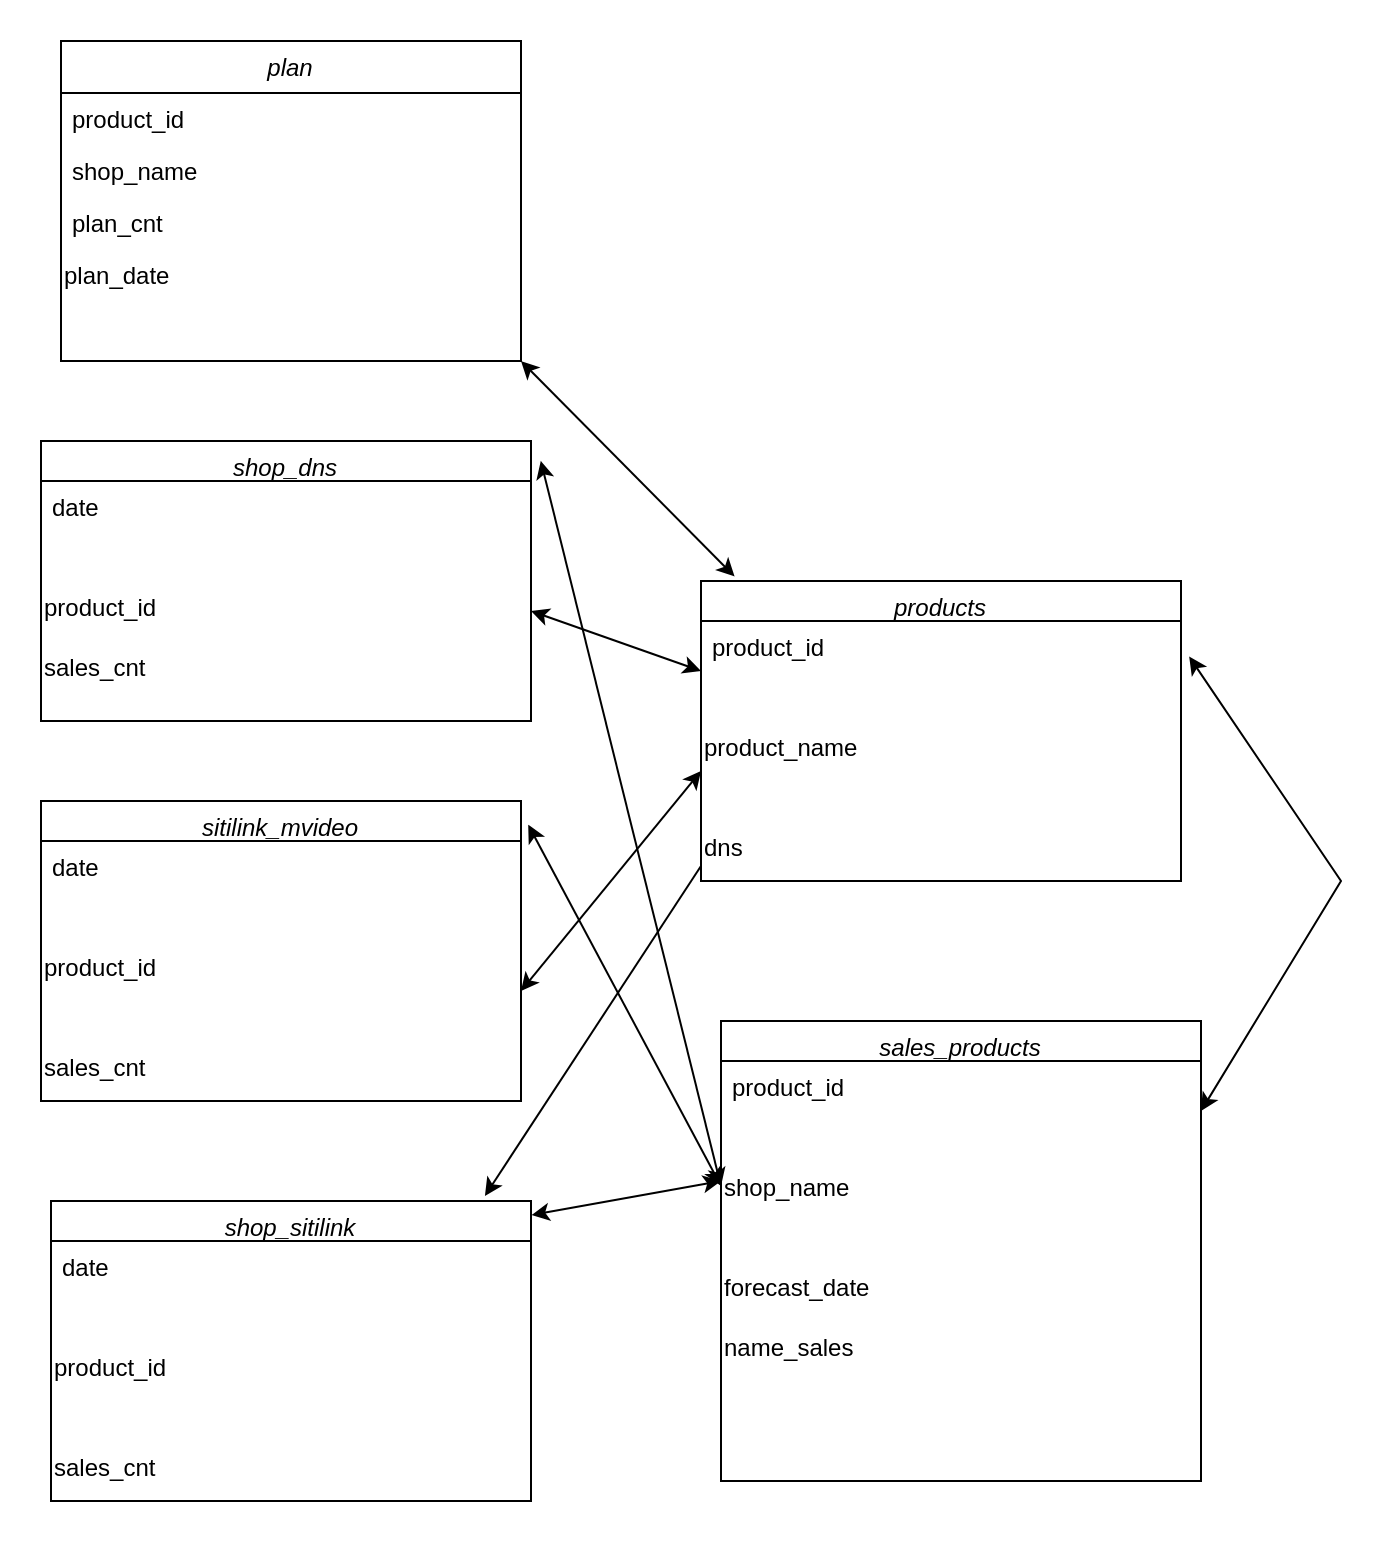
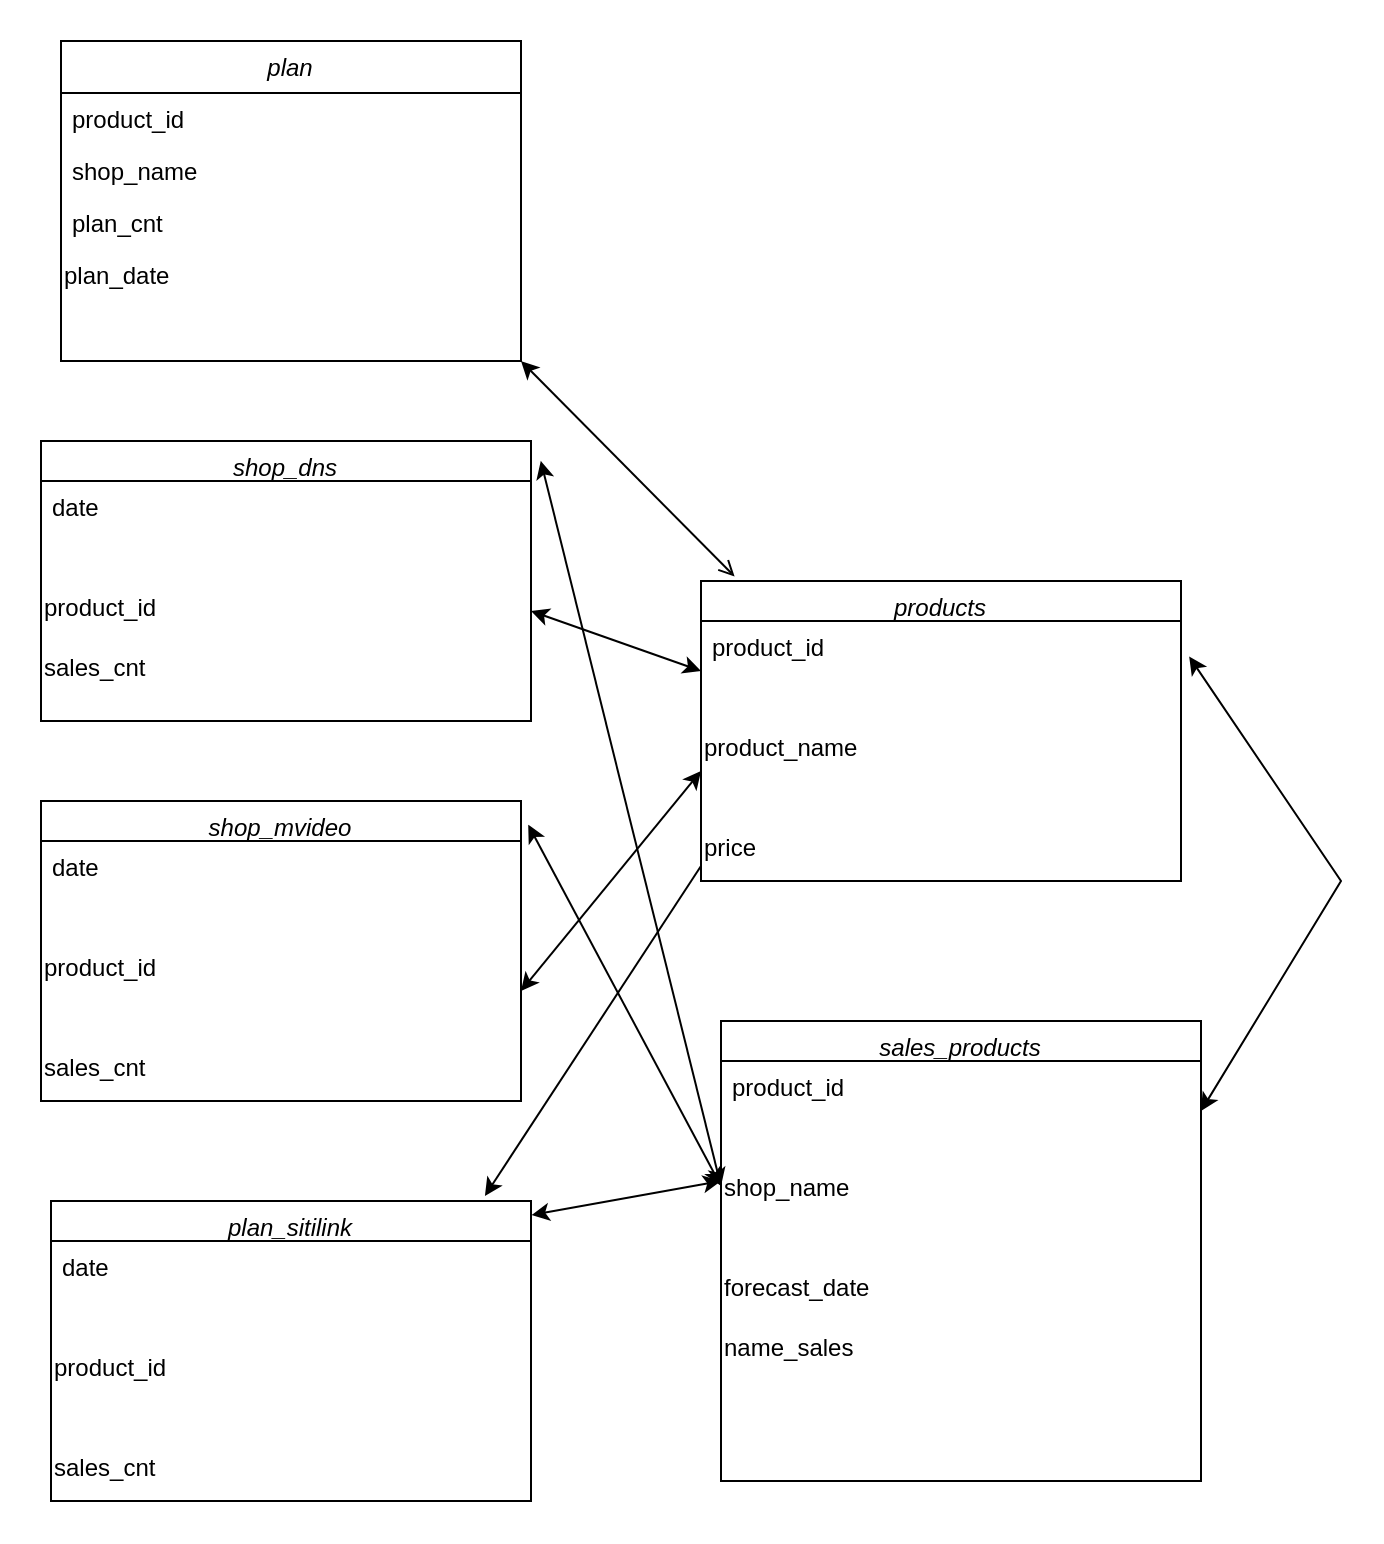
edge "plan" -- "products": arrowhead classic -> open
node "sitilink_mvideo": label "sitilink_mvideo" -> "shop_mvideo"
node "dns": label "dns" -> "price"
node "shop_sitilink": label "shop_sitilink" -> "plan_sitilink"
